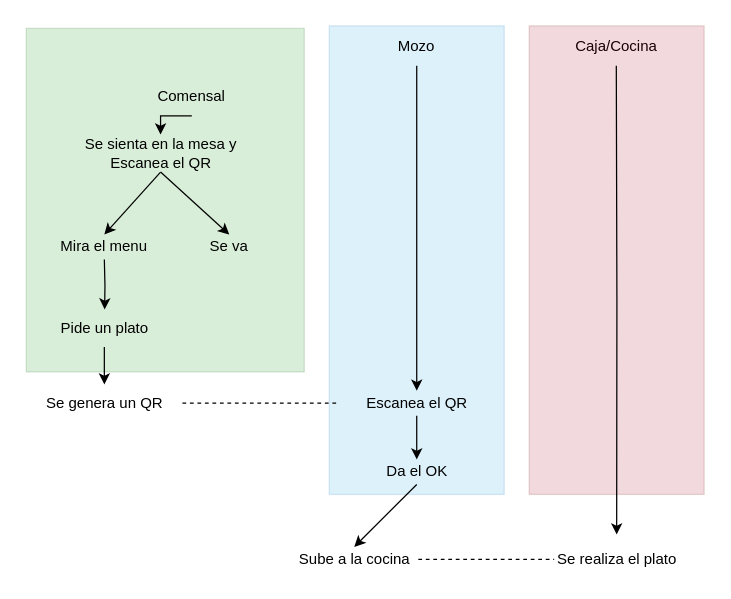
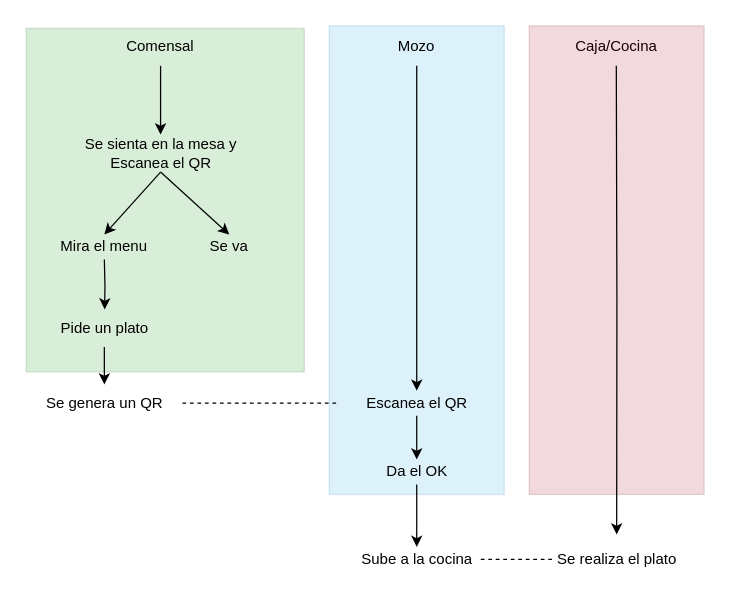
node "Comensal": moved (192, 97) -> (161, 47)
node "Sube a la cocina": moved (354, 559) -> (417, 559)
